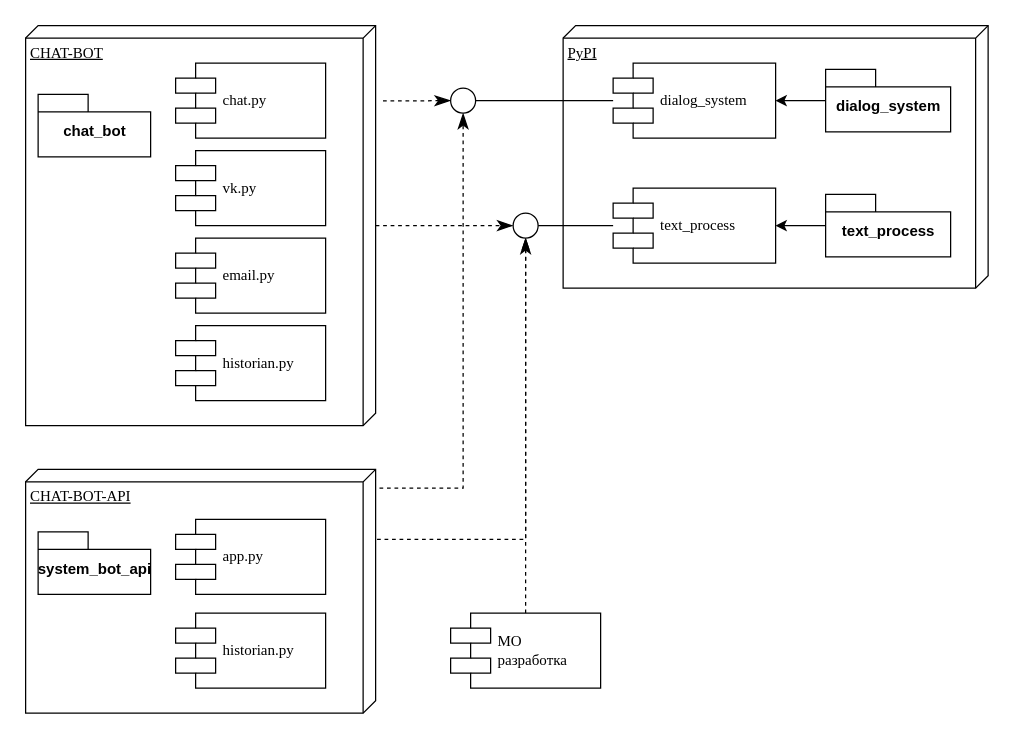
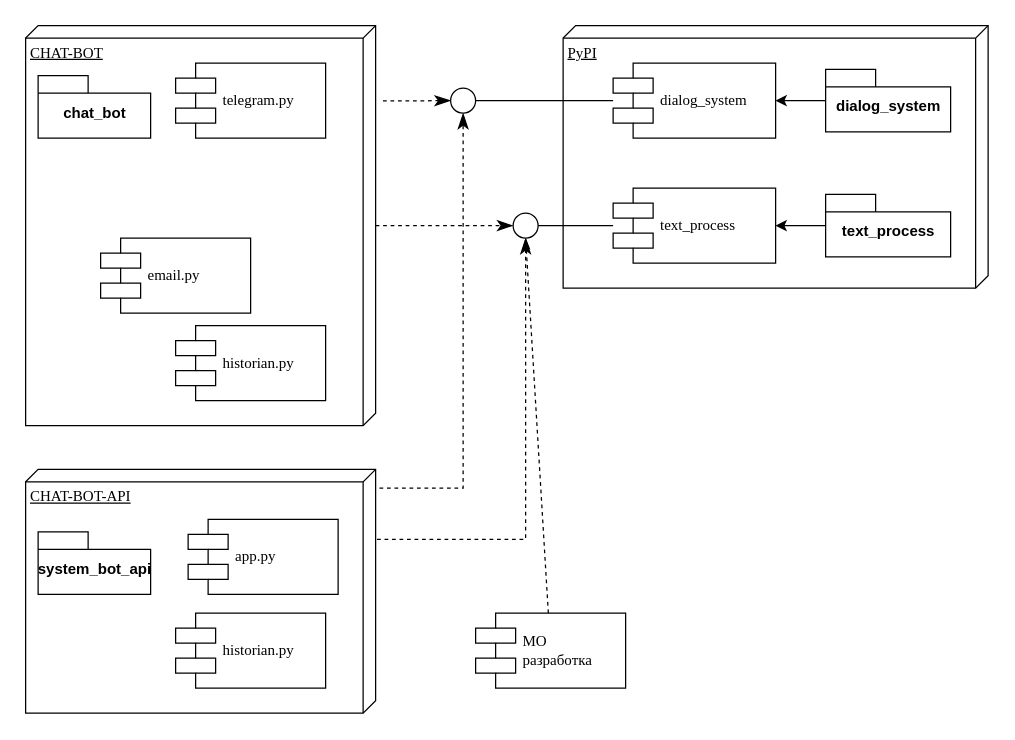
node "chat.py": label "chat.py" -> "telegram.py"
node "chat_bot": moved (94, 126) -> (94, 107)
node "vk.py": removed
node "email.py": moved (251, 276) -> (176, 276)
node "app.py": moved (251, 557) -> (263, 557)
node "МО разработка": moved (526, 651) -> (551, 651)
